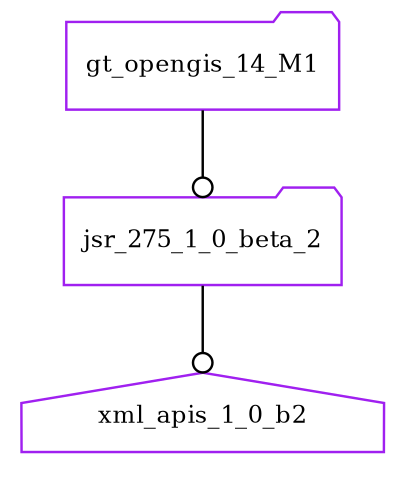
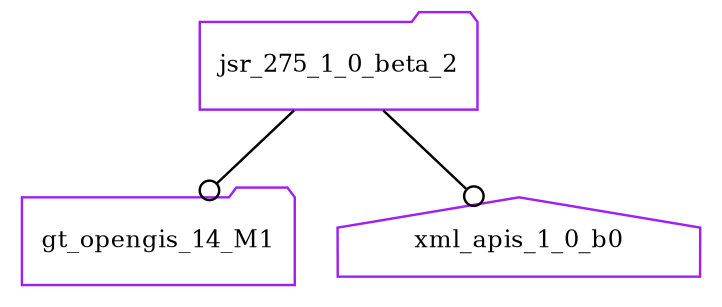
edge "gt_opengis_14_M1" -> "jsr_275_1_0_beta_2": reversed
node "xml_apis_1_0_b2": label "xml_apis_1_0_b2" -> "xml_apis_1_0_b0"
